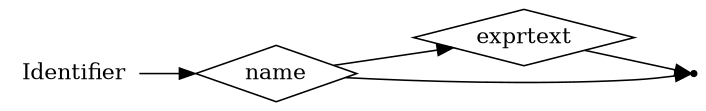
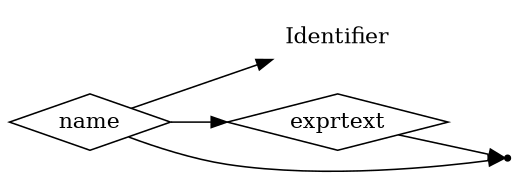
edge "Identifier" -> "name": reversed
